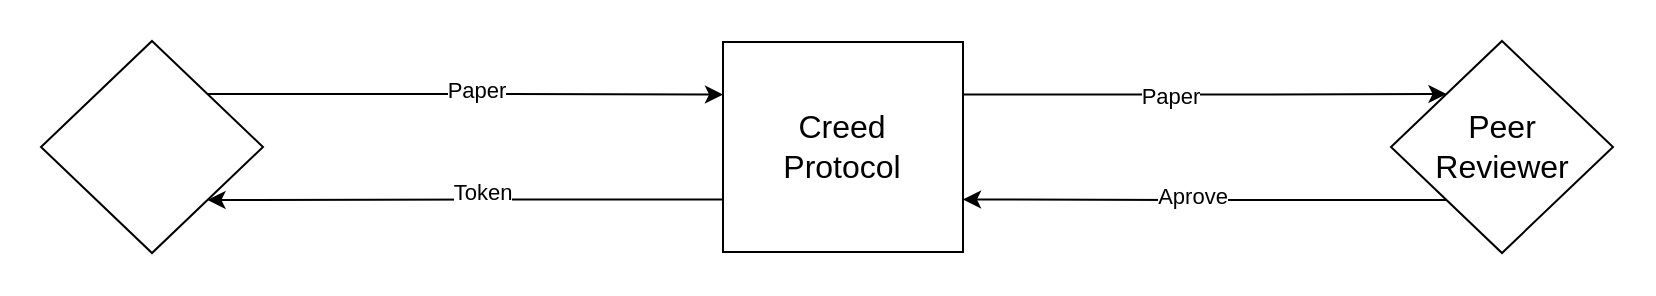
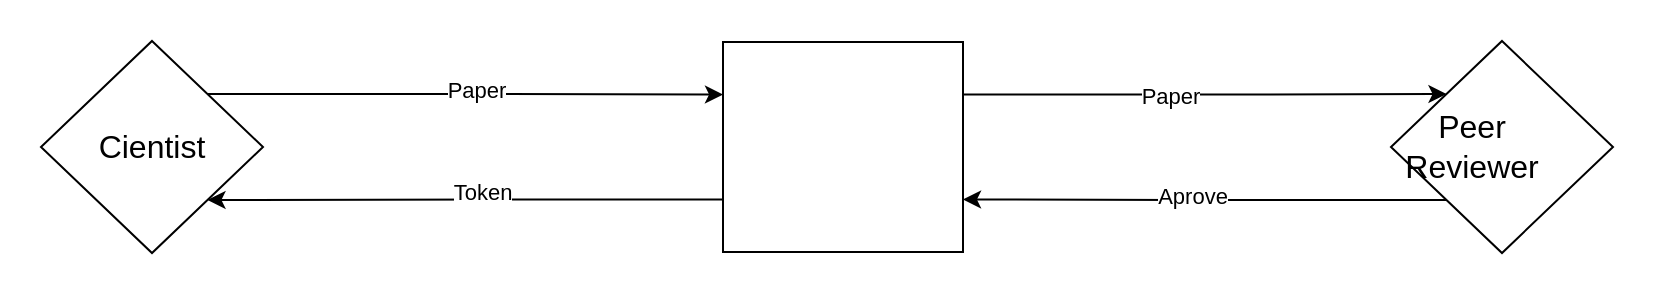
node "Cientist": added
node "Creed Protocol": removed
node "Peer Reviewer": moved (1502, 147) -> (1472, 147)
